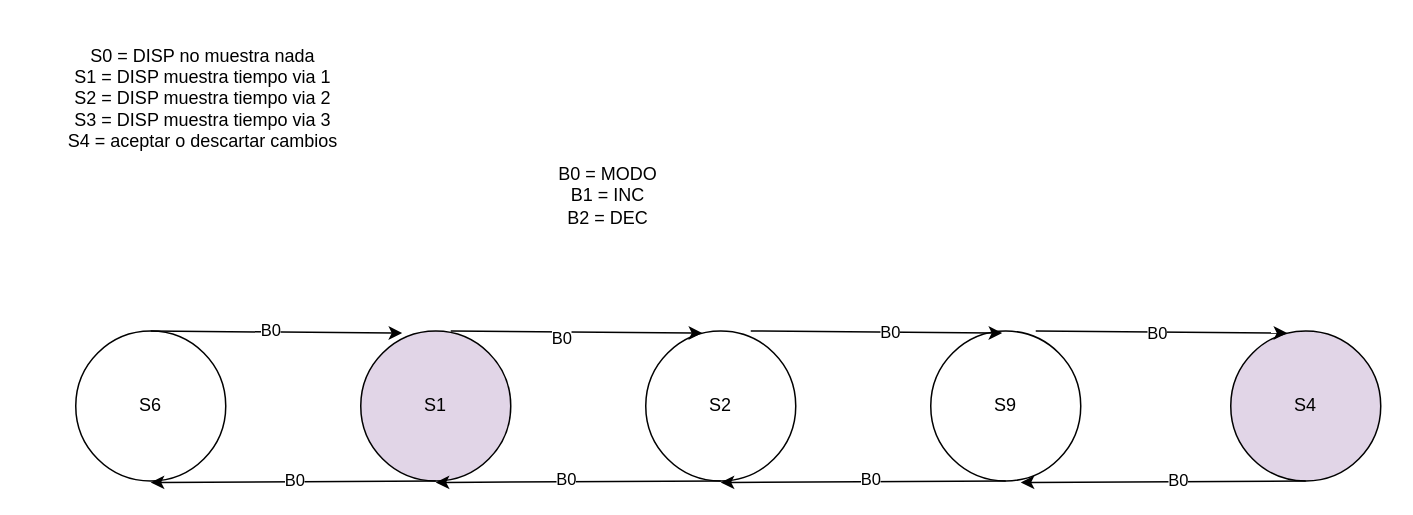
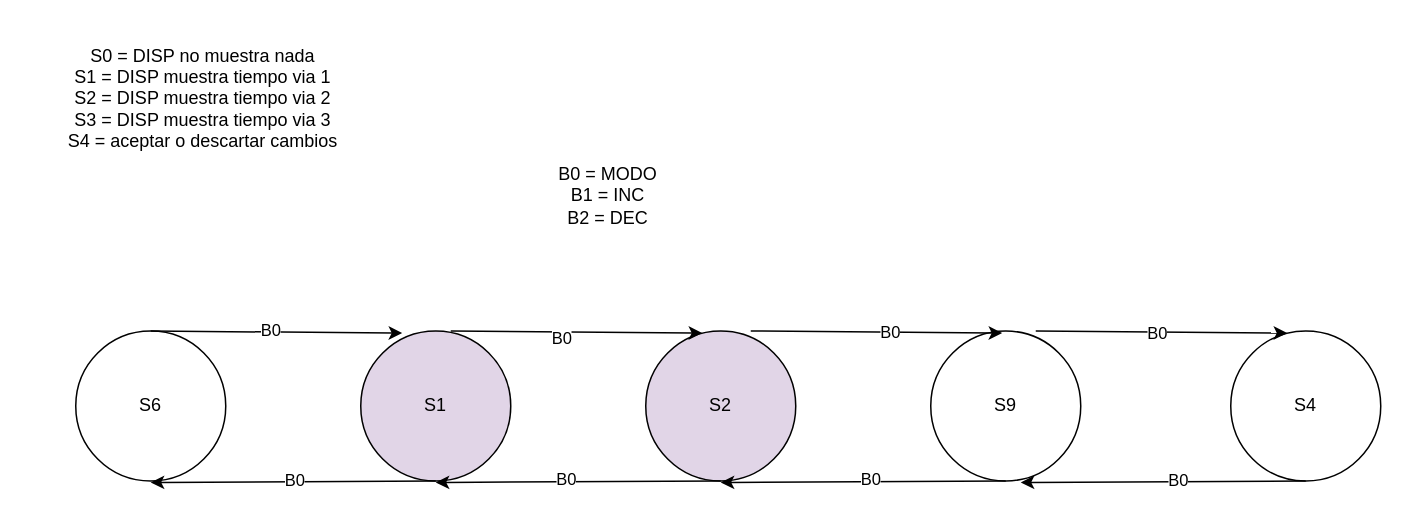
node "S2": fillcolor #ffffff -> #e1d5e7
node "S4": fillcolor #e1d5e7 -> #ffffff
